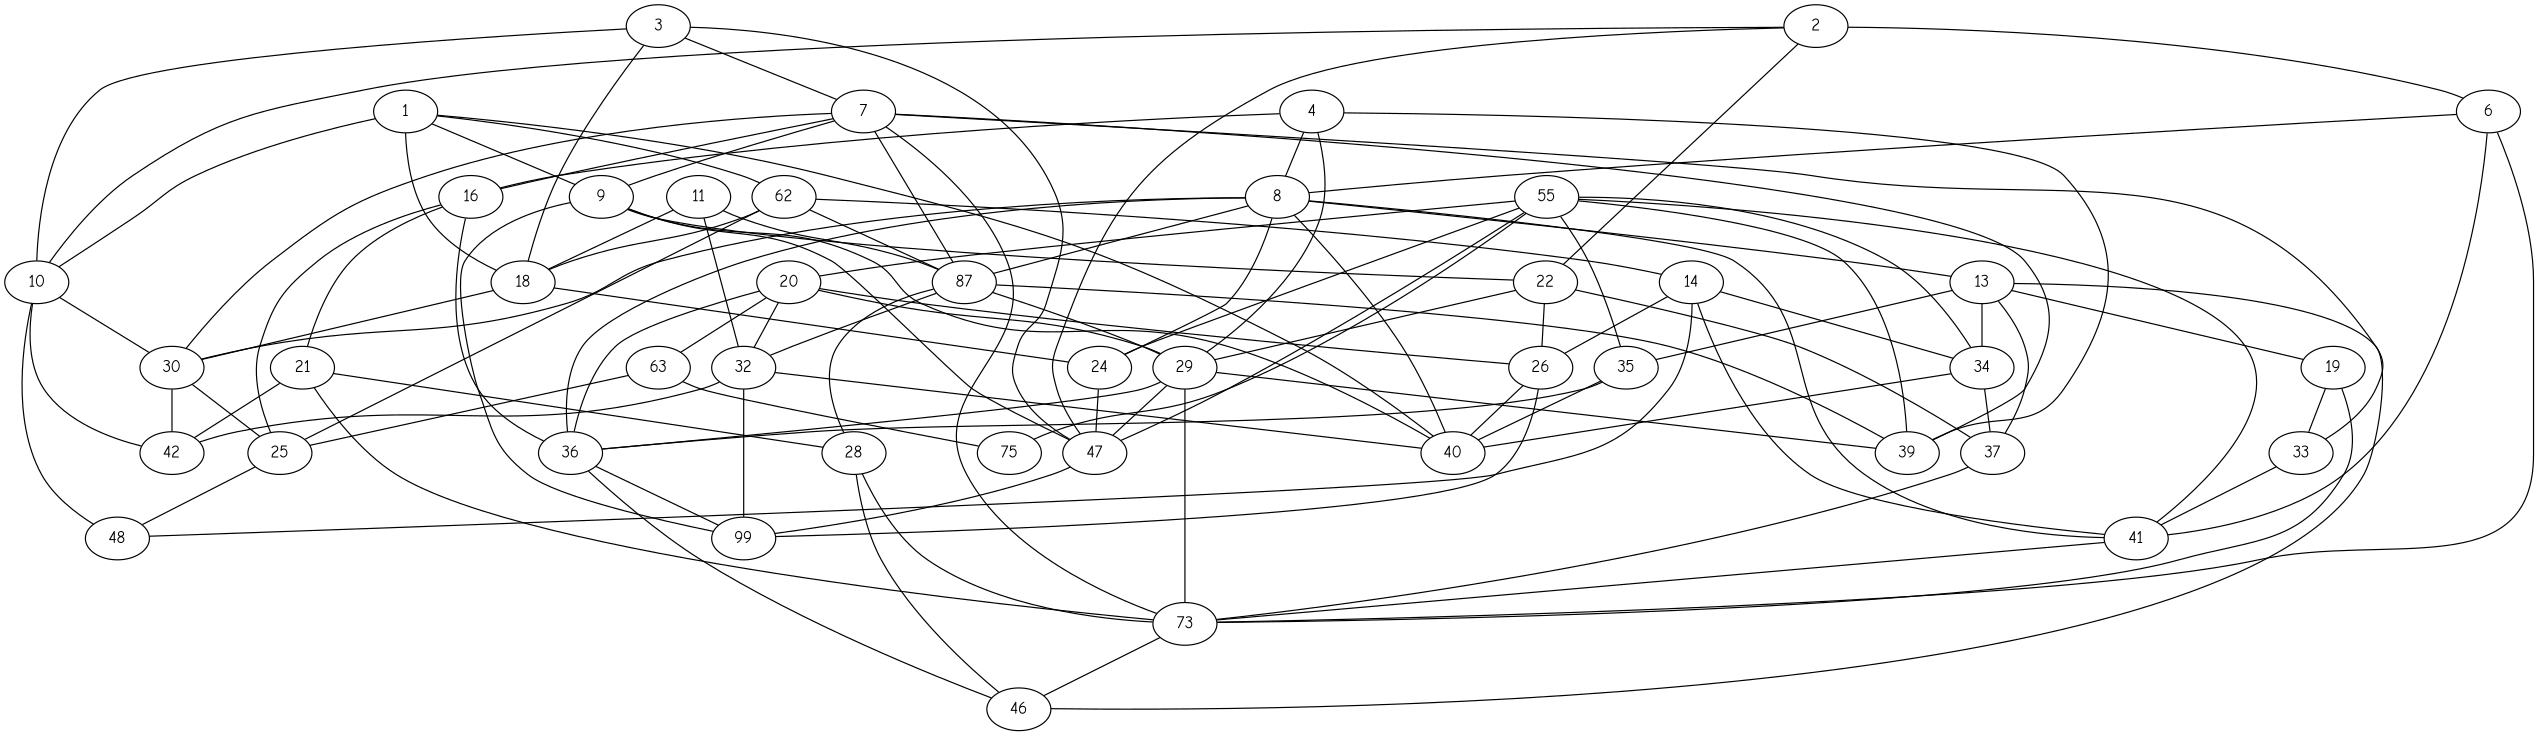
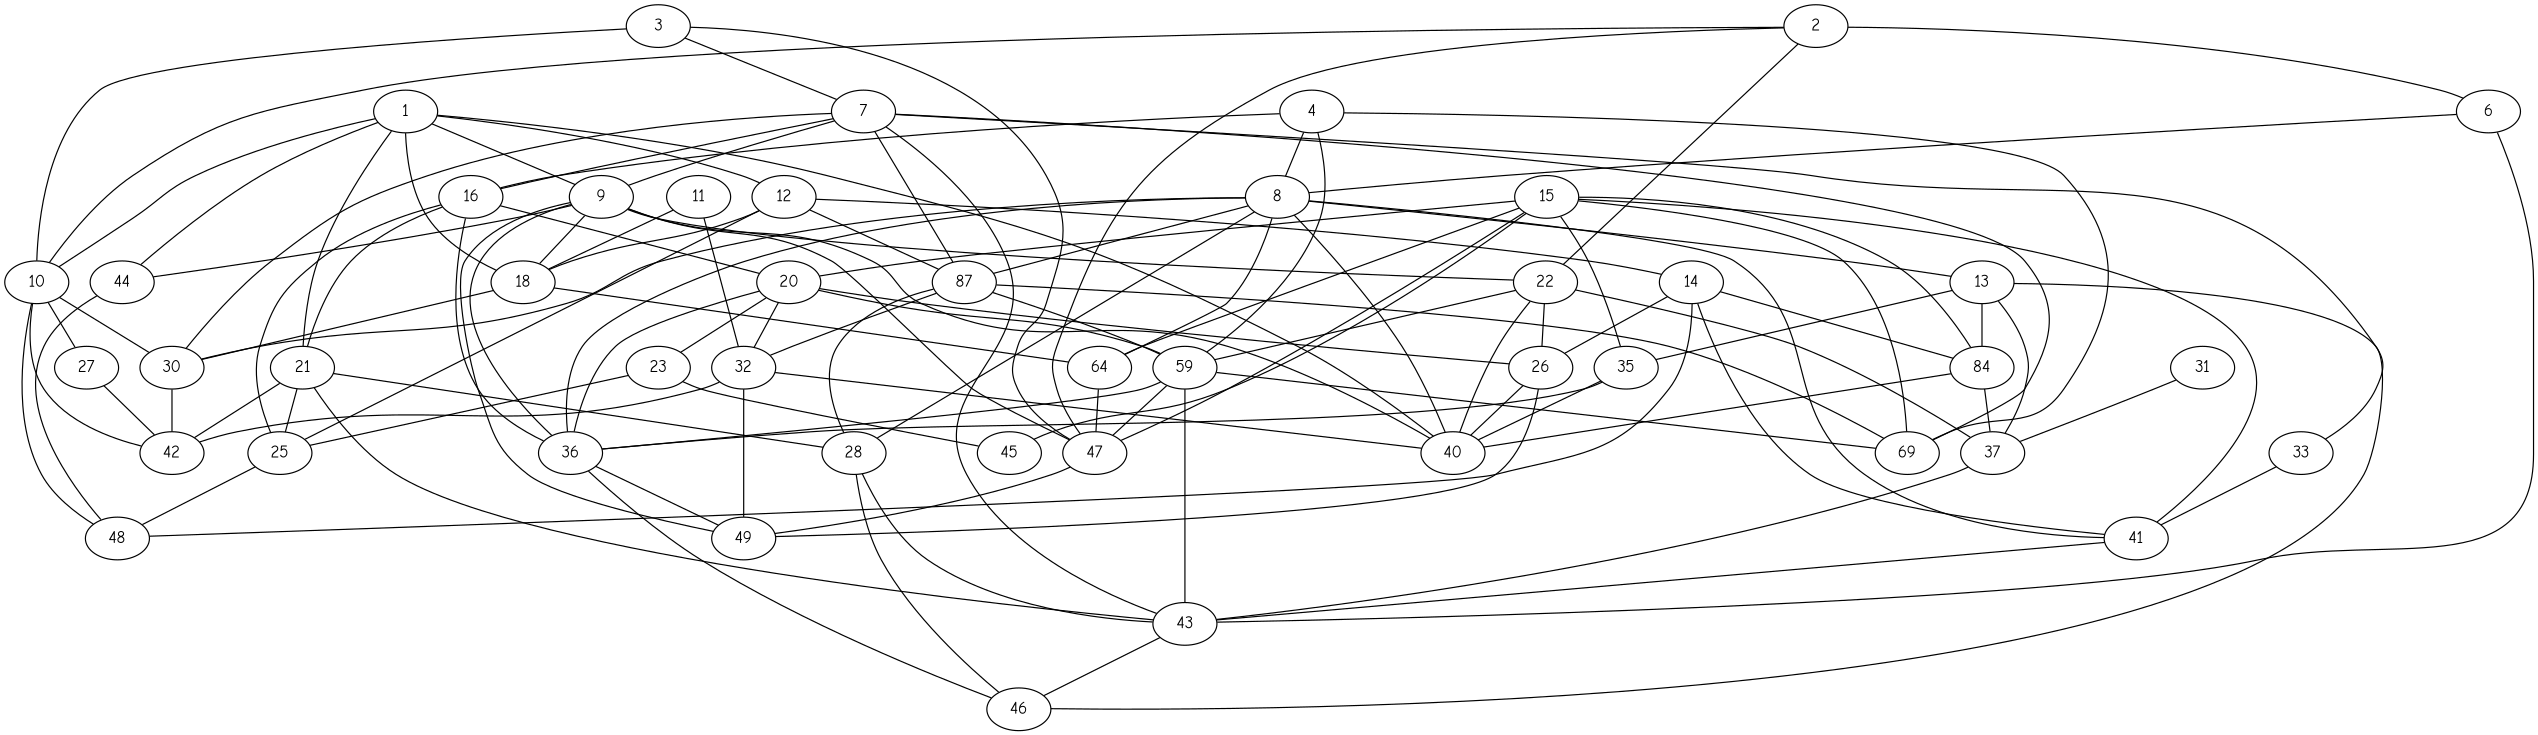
edge "3" -- "18": now "9" -- "18"
node "62": label "62" -> "12"
node "55": label "55" -> "15"
edge "1" -- "21": added
edge "16" -- "20": added
edge "11" -- "87": removed
node "44": added
edge "9" -- "36": added
edge "8" -- "28": added
node "27": added
node "63": label "63" -> "23"
node "24": label "24" -> "64"
node "29": label "29" -> "59"
node "34": label "34" -> "84"
node "31": added
node "19": removed
edge "22" -- "40": added
edge "6" -- "41": removed
edge "30" -- "25": now "21" -- "25"
node "75": label "75" -> "45"
node "39": label "39" -> "69"
node "99": label "99" -> "49"
node "73": label "73" -> "43"
